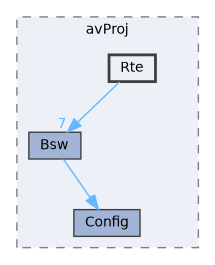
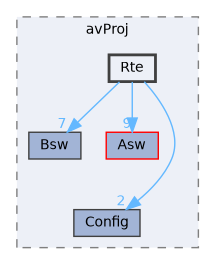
node "Asw": added
edge "Bsw" -> "Config": now "Rte" -> "Config"
